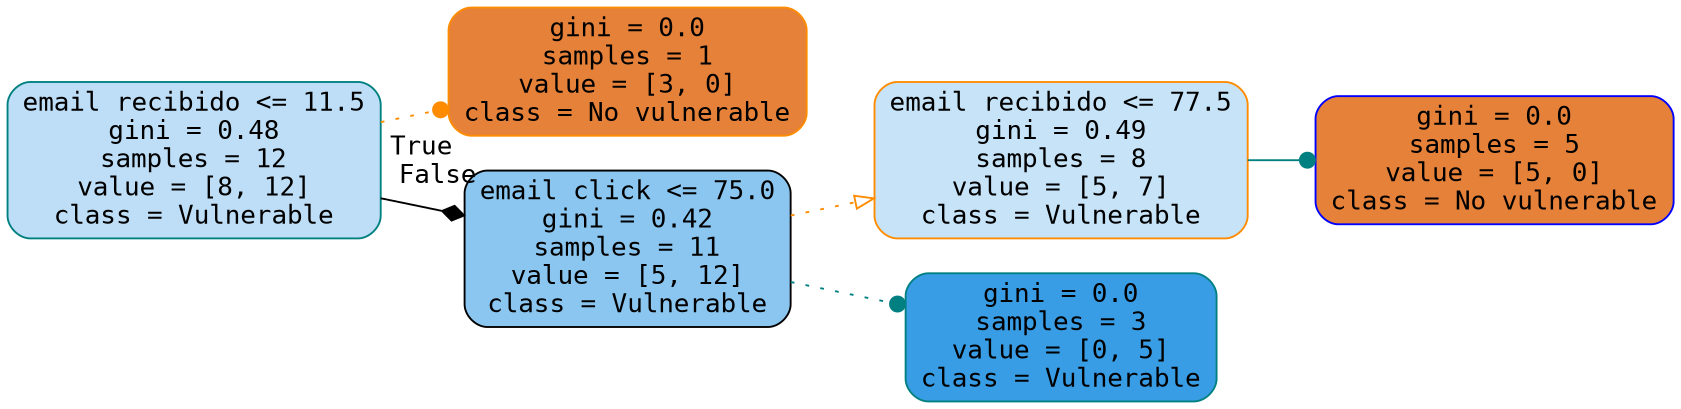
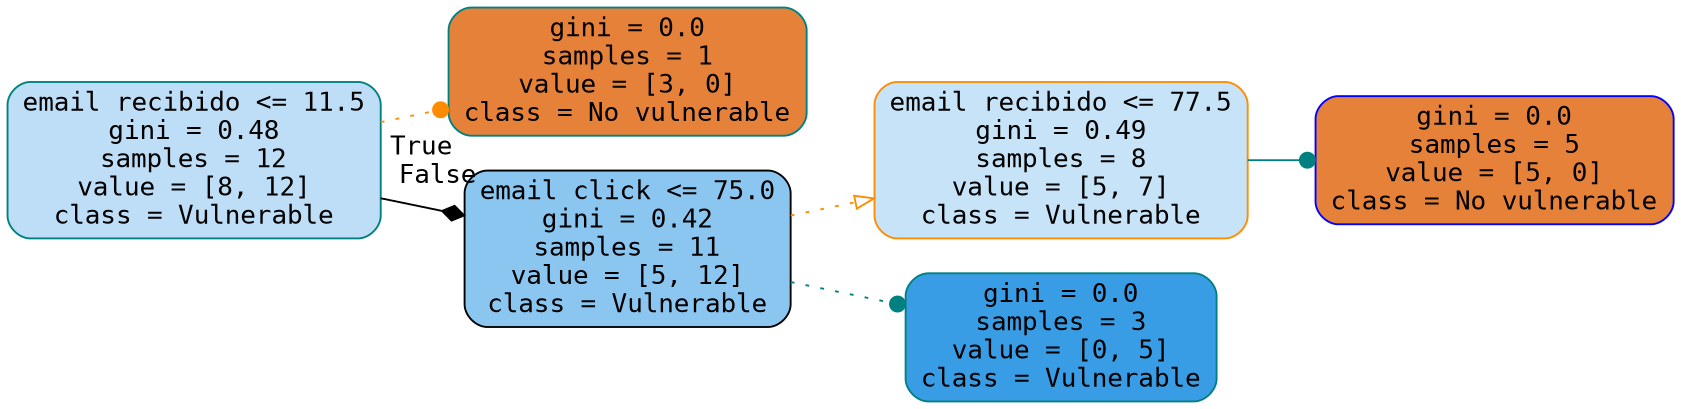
node "gini = 0.0 samples = 1 value = [3, 0] class = No vulnerable": color darkorange -> teal
